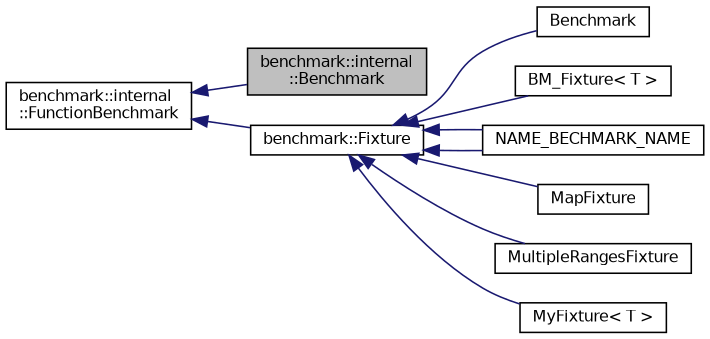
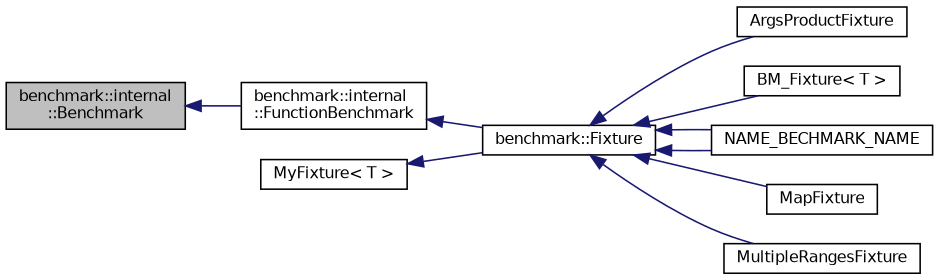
node "Benchmark": label "Benchmark" -> "ArgsProductFixture"
edge "benchmark::internal ::Benchmark" -> "benchmark::internal ::FunctionBenchmark": reversed
edge "MyFixture< T >" -> "benchmark::Fixture": reversed
